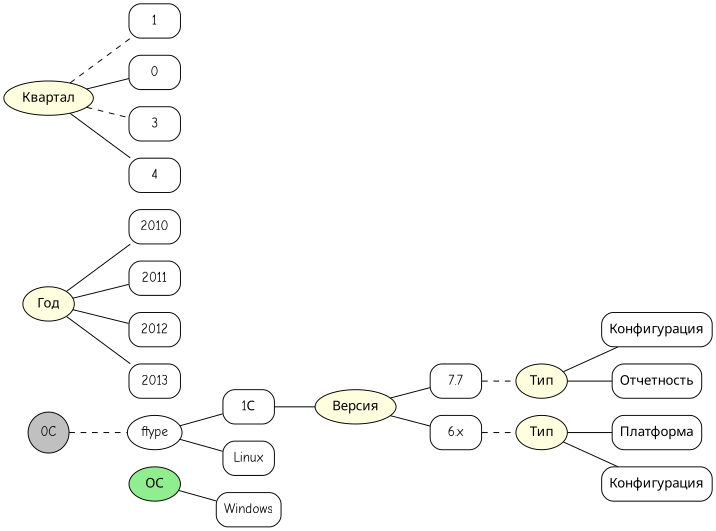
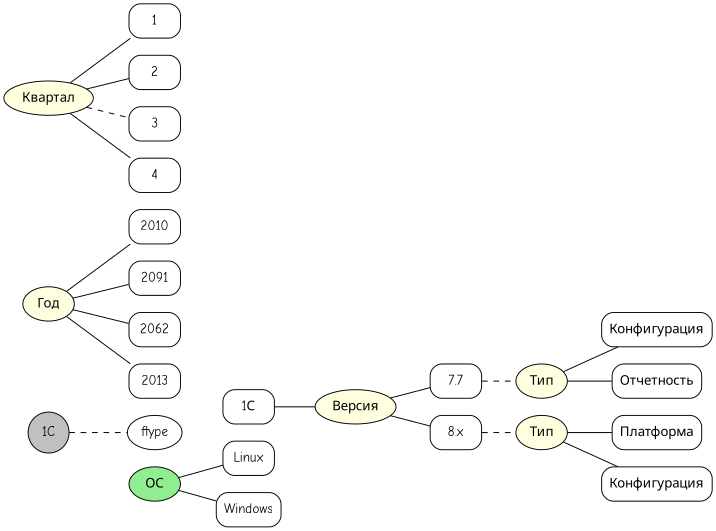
edge "1" -- "Квартал": style dashed -> solid
node "0": label "0" -> "2"
node "2011": label "2011" -> "2091"
node "2012": label "2012" -> "2062"
edge "1С" -- "ftype": removed
node "0C": label "0C" -> "1C"
node "6.x": label "6.x" -> "8.x"
edge "ftype" -- "Linux": now "ОС" -- "Linux"
